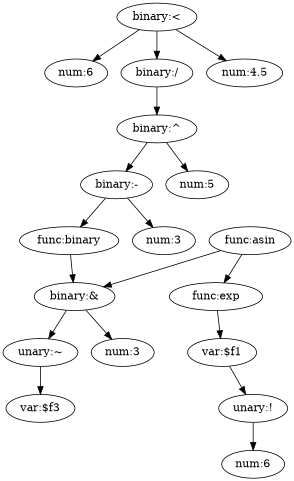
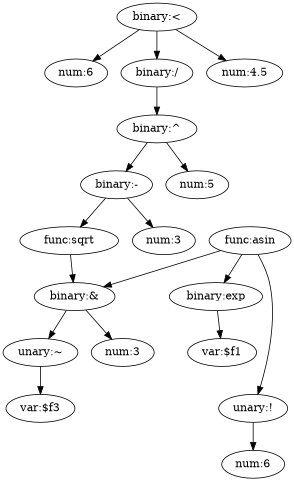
node "func:binary": label "func:binary" -> "func:sqrt"
node "func:exp": label "func:exp" -> "binary:exp"
edge "var:$f1" -> "unary:!": now "func:asin" -> "unary:!"
